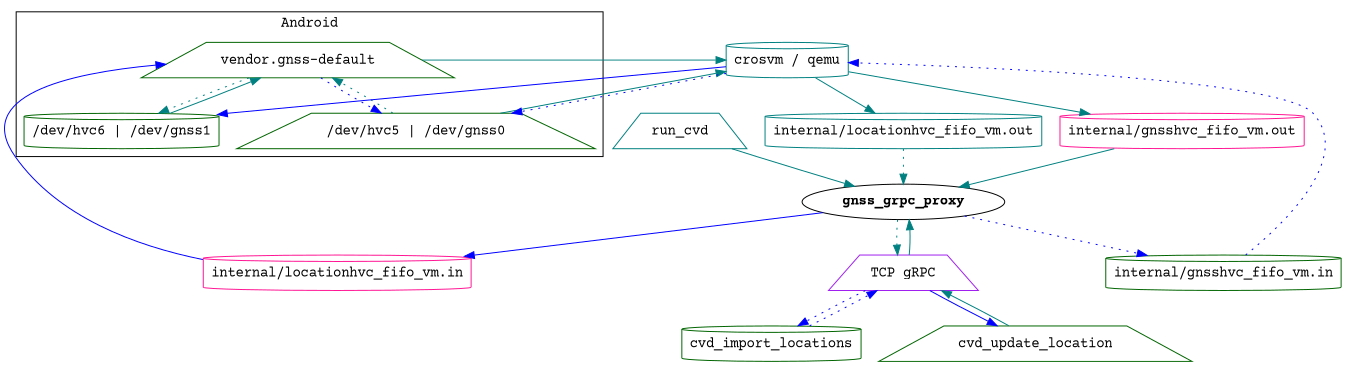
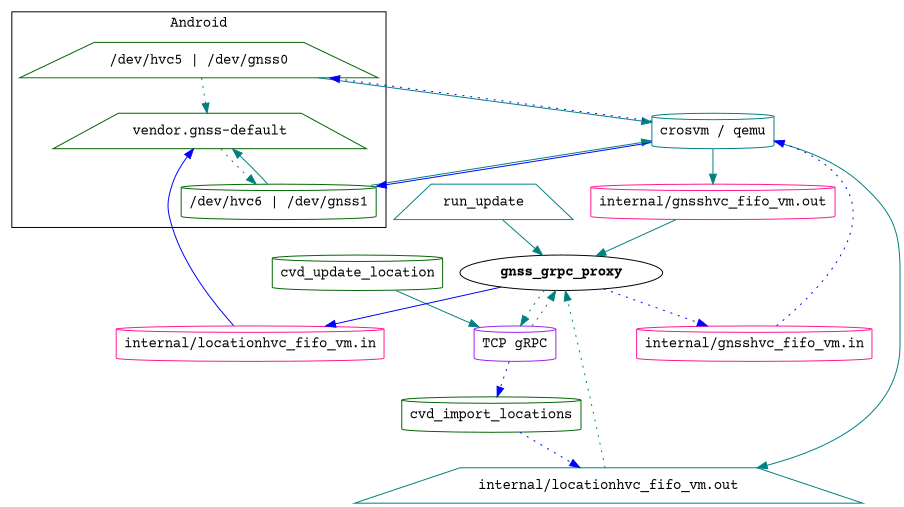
edge "vendor.gnss-default" -> "crosvm / qemu": now "/dev/hvc6 | /dev/gnss1" -> "crosvm / qemu"
edge "vendor.gnss-default" -> "/dev/hvc5 | /dev/gnss0": removed
node "run_cvd": label "run_cvd" -> "run_update"
node "internal/locationhvc_fifo_vm.out": shape cylinder -> trapezium
edge "TCP gRPC" -> "gnss_grpc_proxy": style solid -> dotted
node "TCP gRPC": shape trapezium -> cylinder
node "internal/gnsshvc_fifo_vm.in": color darkgreen -> deeppink
edge "TCP gRPC" -> "cvd_update_location": removed
edge "cvd_import_locations" -> "TCP gRPC": now "cvd_import_locations" -> "internal/locationhvc_fifo_vm.out"
node "cvd_update_location": shape trapezium -> cylinder
